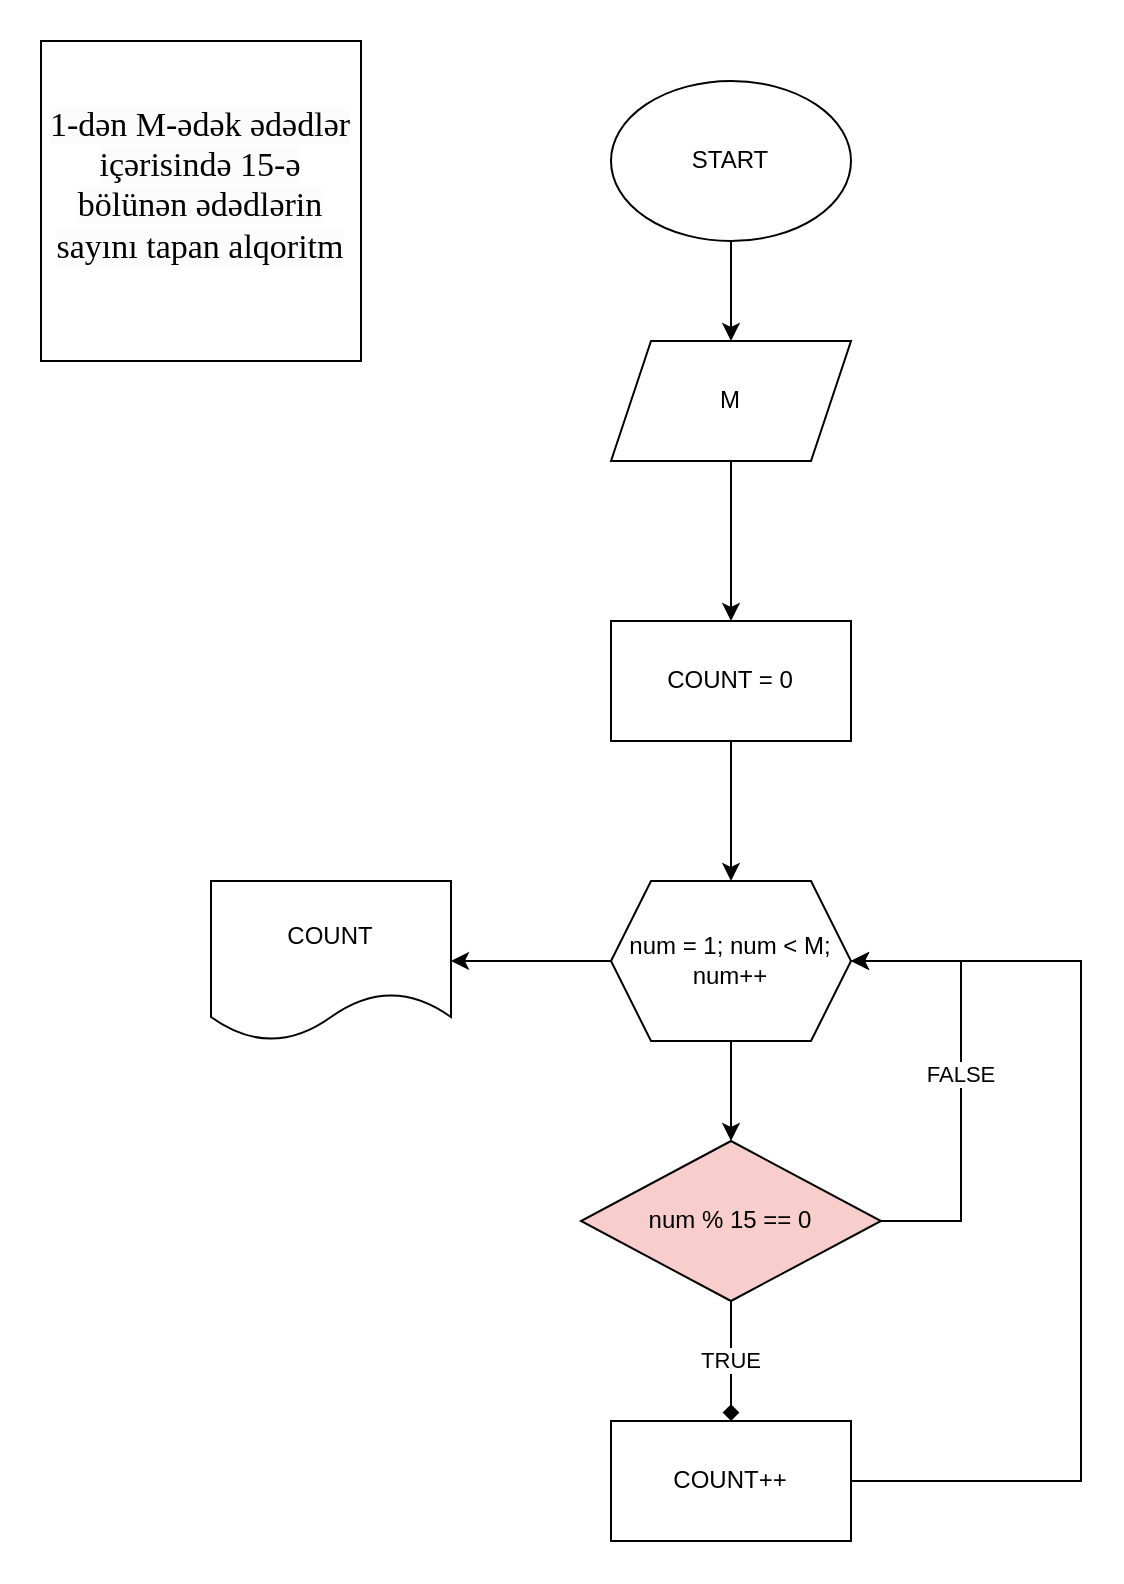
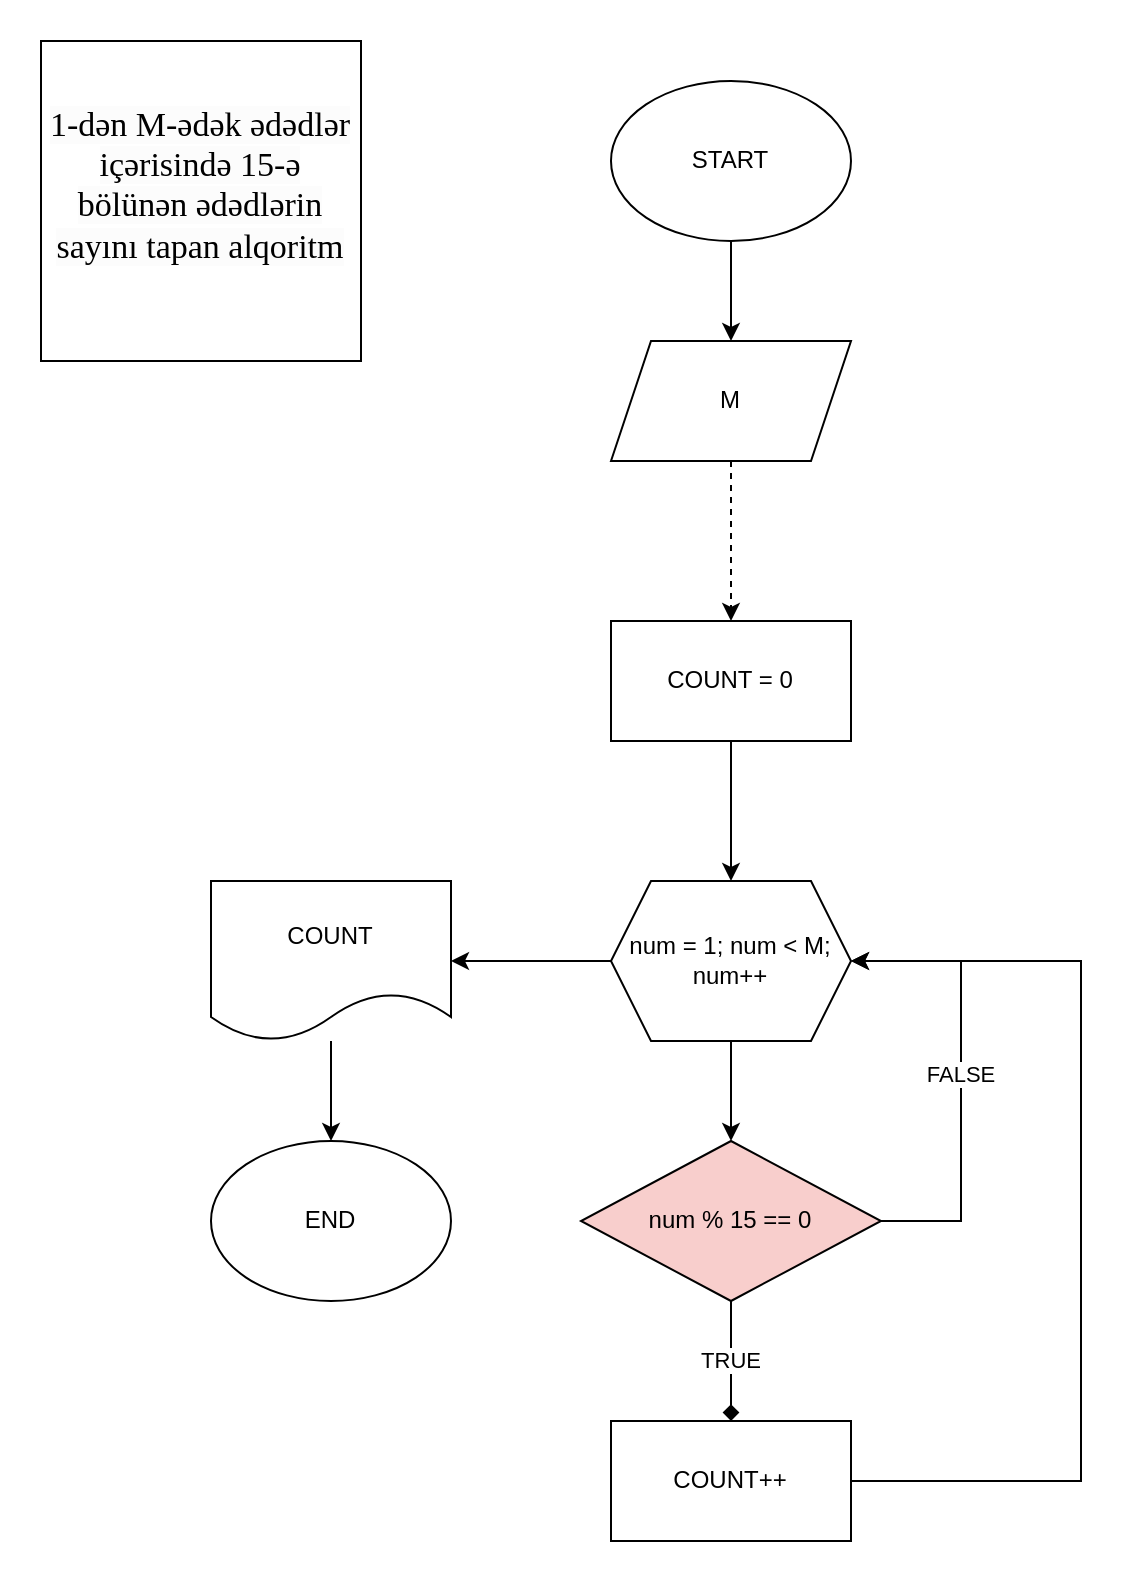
edge "M" -> "COUNT = 0": style solid -> dashed
edge "COUNT" -> "END": added
node "END": added
